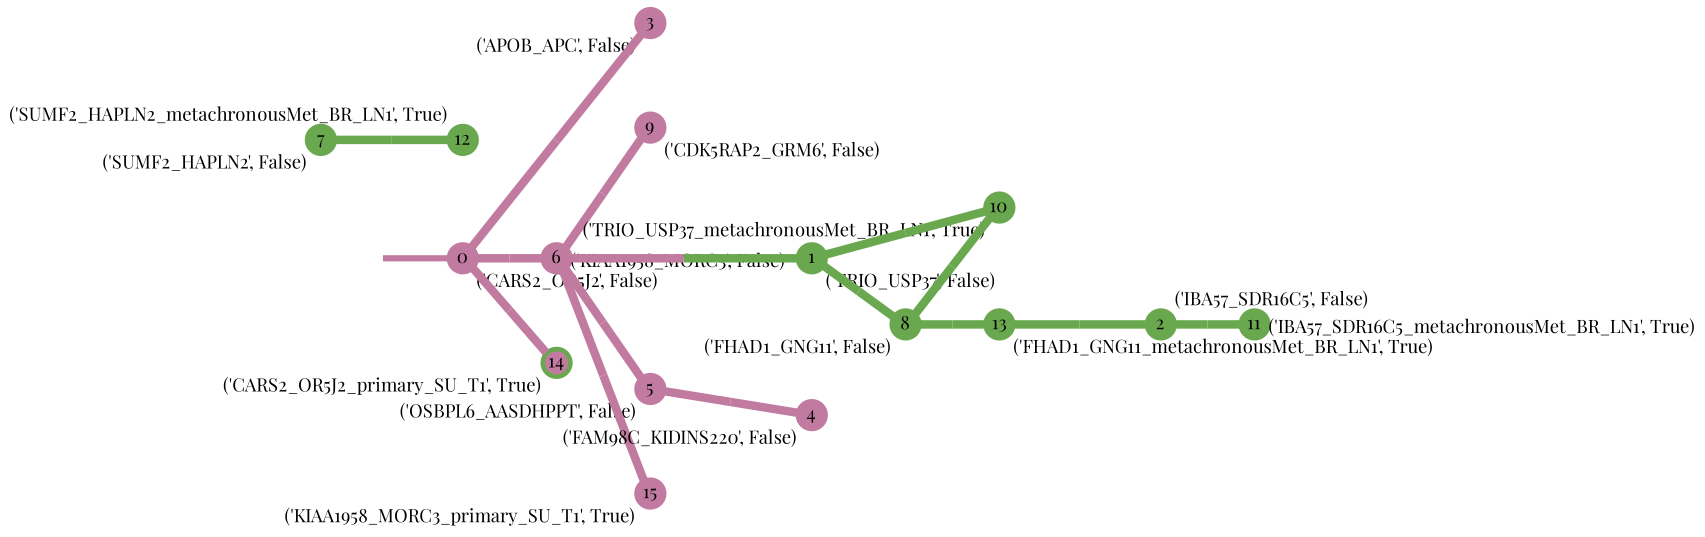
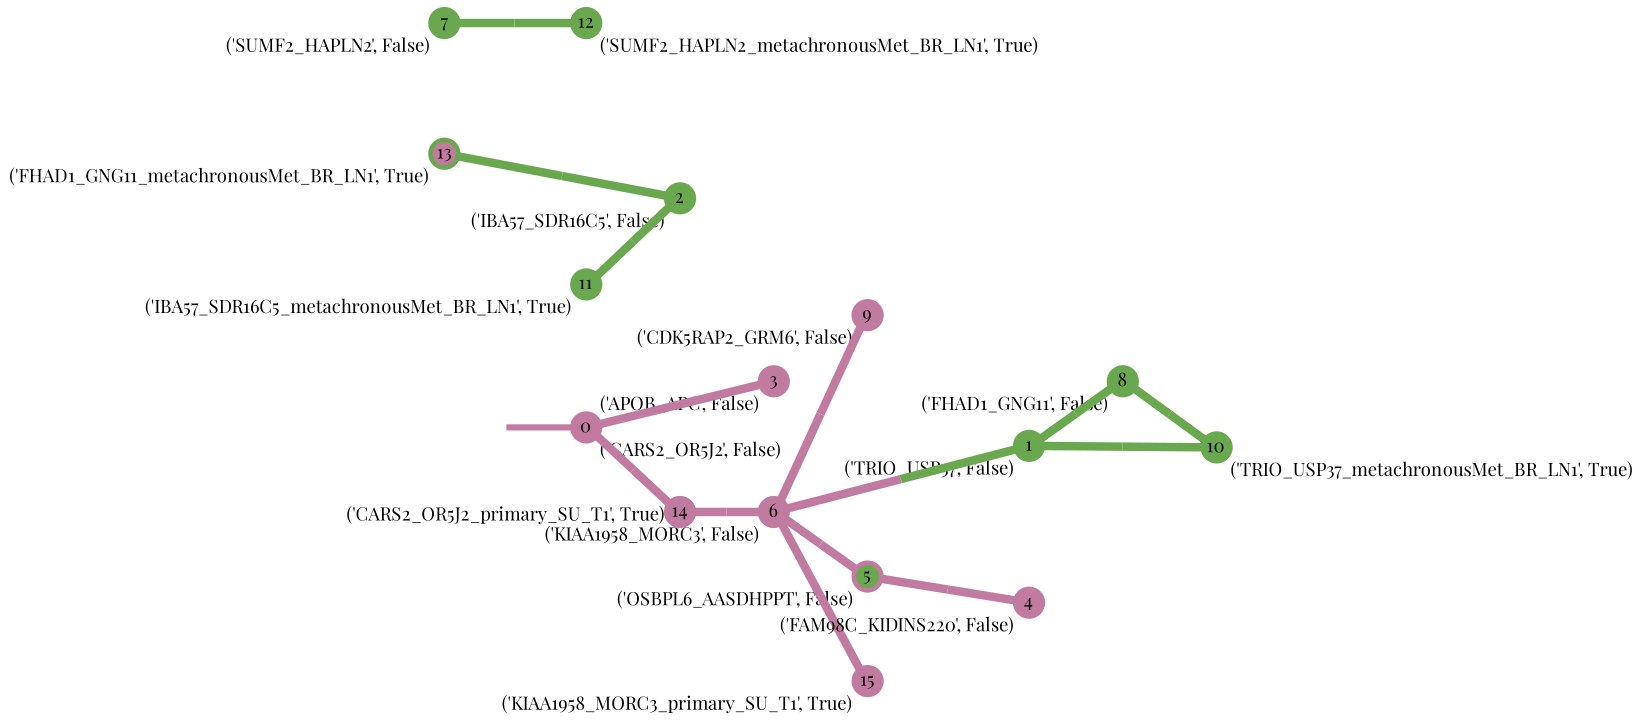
edge "0 ('CARS2_OR5J2', False)" -> "6 ('KIAA1958_MORC3', False)": now "14 ('CARS2_OR5J2_primary_SU_T1', True)" -> "6 ('KIAA1958_MORC3', False)"
edge "8 ('FHAD1_GNG11', False)" -> "13 ('FHAD1_GNG11_metachronousMet_BR_LN1', True)": removed
node "13 ('FHAD1_GNG11_metachronousMet_BR_LN1', True)": fillcolor #6aa84fff -> #c27ba0ff
edge "2 ('IBA57_SDR16C5', False)" -> "11 ('IBA57_SDR16C5_metachronousMet_BR_LN1', True)": reversed
node "14 ('CARS2_OR5J2_primary_SU_T1', True)": color #6aa84fff -> #c27ba0ff
node "5 ('OSBPL6_AASDHPPT', False)": fillcolor #c27ba0ff -> #6aa84fff
